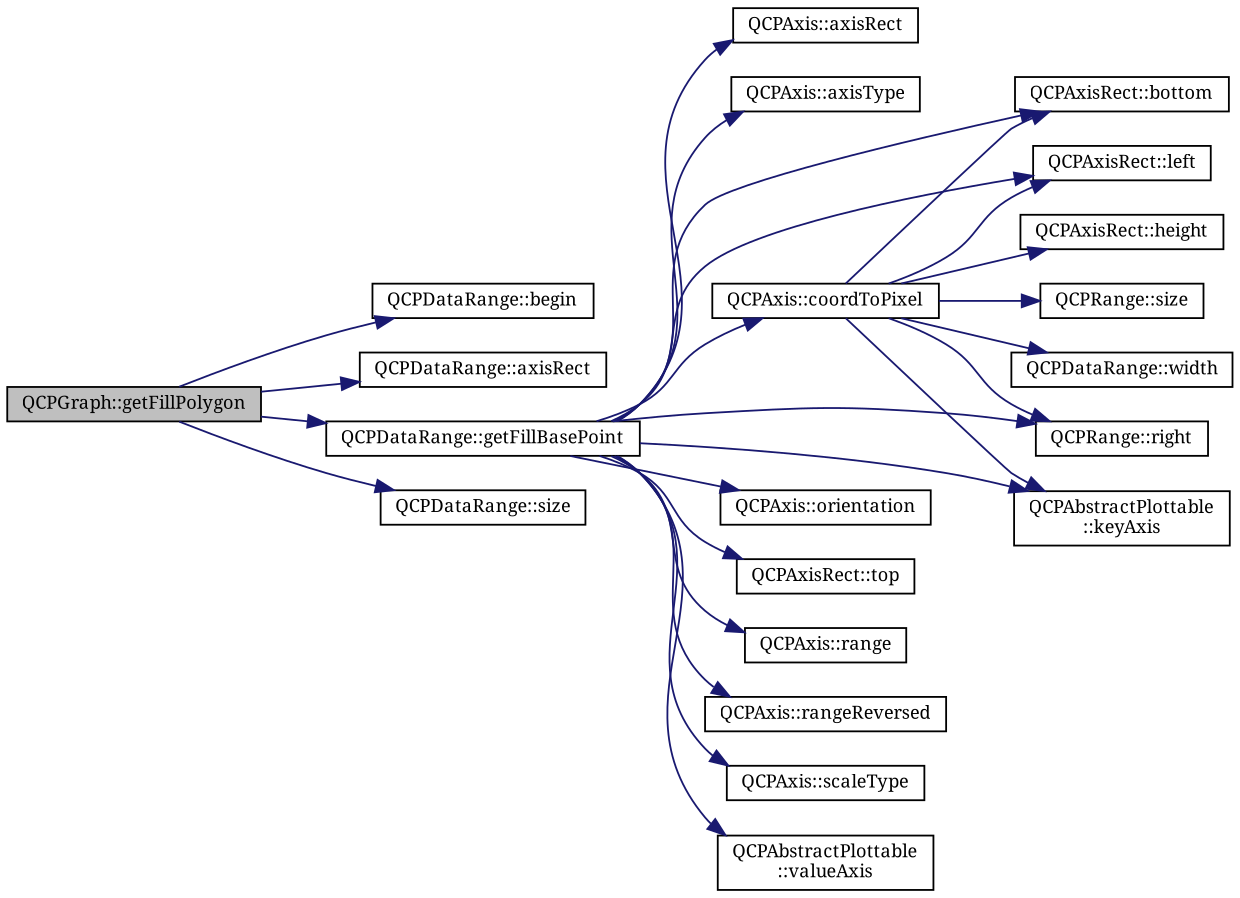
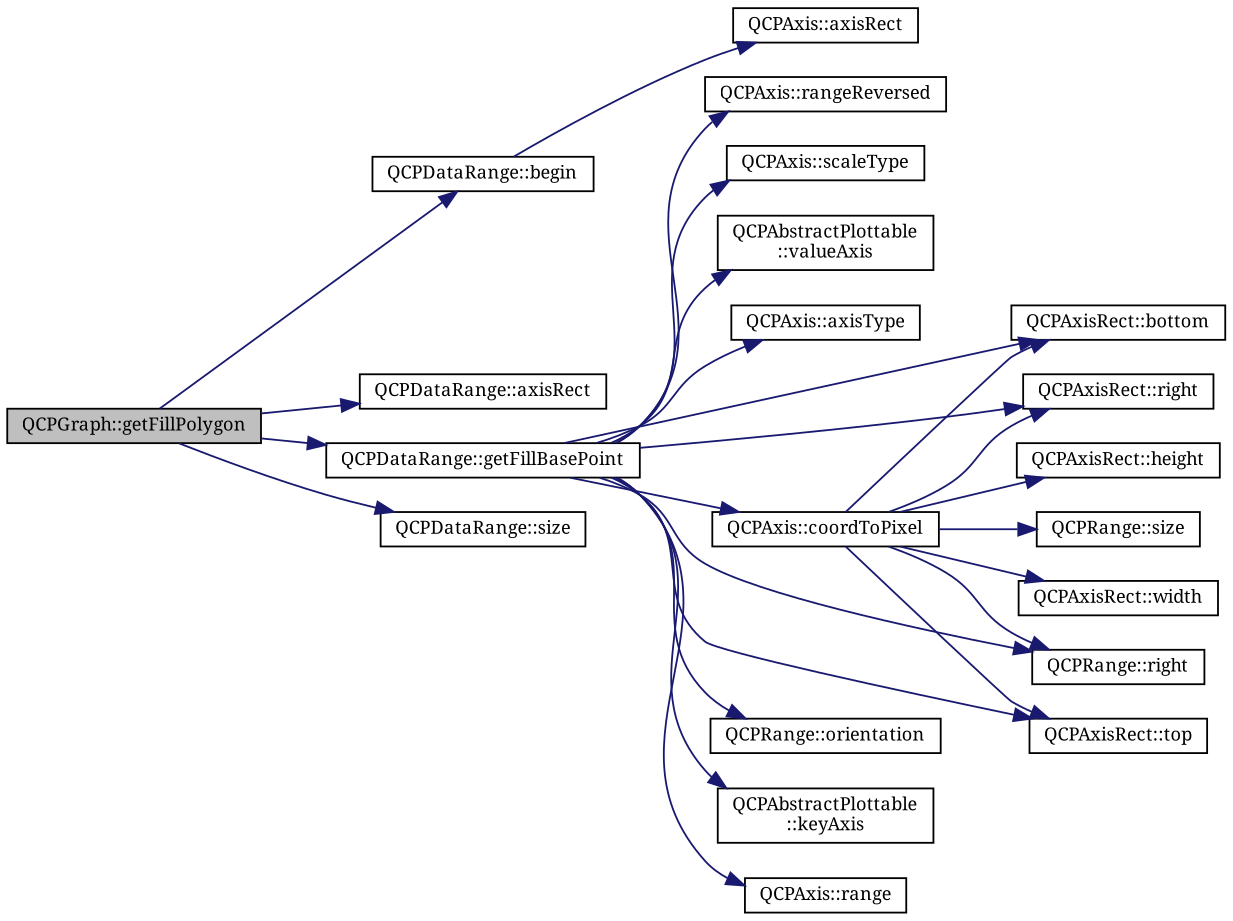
node "QCPAxisRect::left": label "QCPAxisRect::left" -> "QCPAxisRect::right"
edge "QCPDataRange::getFillBasePoint" -> "QCPAxis::axisRect": now "QCPDataRange::begin" -> "QCPAxis::axisRect"
node "QCPDataRange::width": label "QCPDataRange::width" -> "QCPAxisRect::width"
edge "QCPAxis::coordToPixel" -> "QCPAbstractPlottable ::keyAxis": now "QCPAxis::coordToPixel" -> "QCPAxisRect::top"
node "QCPAxis::orientation": label "QCPAxis::orientation" -> "QCPRange::orientation"
